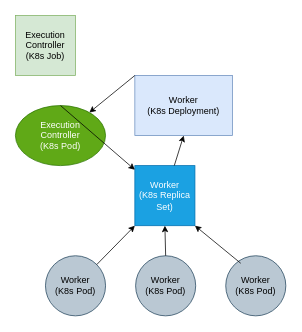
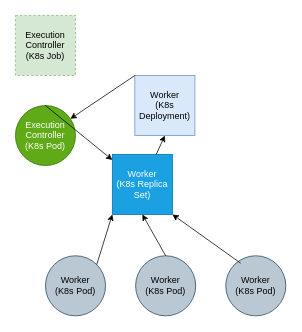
node "Execution Controller (K8s Job)": style solid -> dashed
node "Worker (K8s Deployment)": size 98x60 -> 60x60
node "Execution Controller (K8s Pod)": size 90x60 -> 60x60
node "Worker (K8s Replica Set)": moved (165, 195) -> (142, 184)
